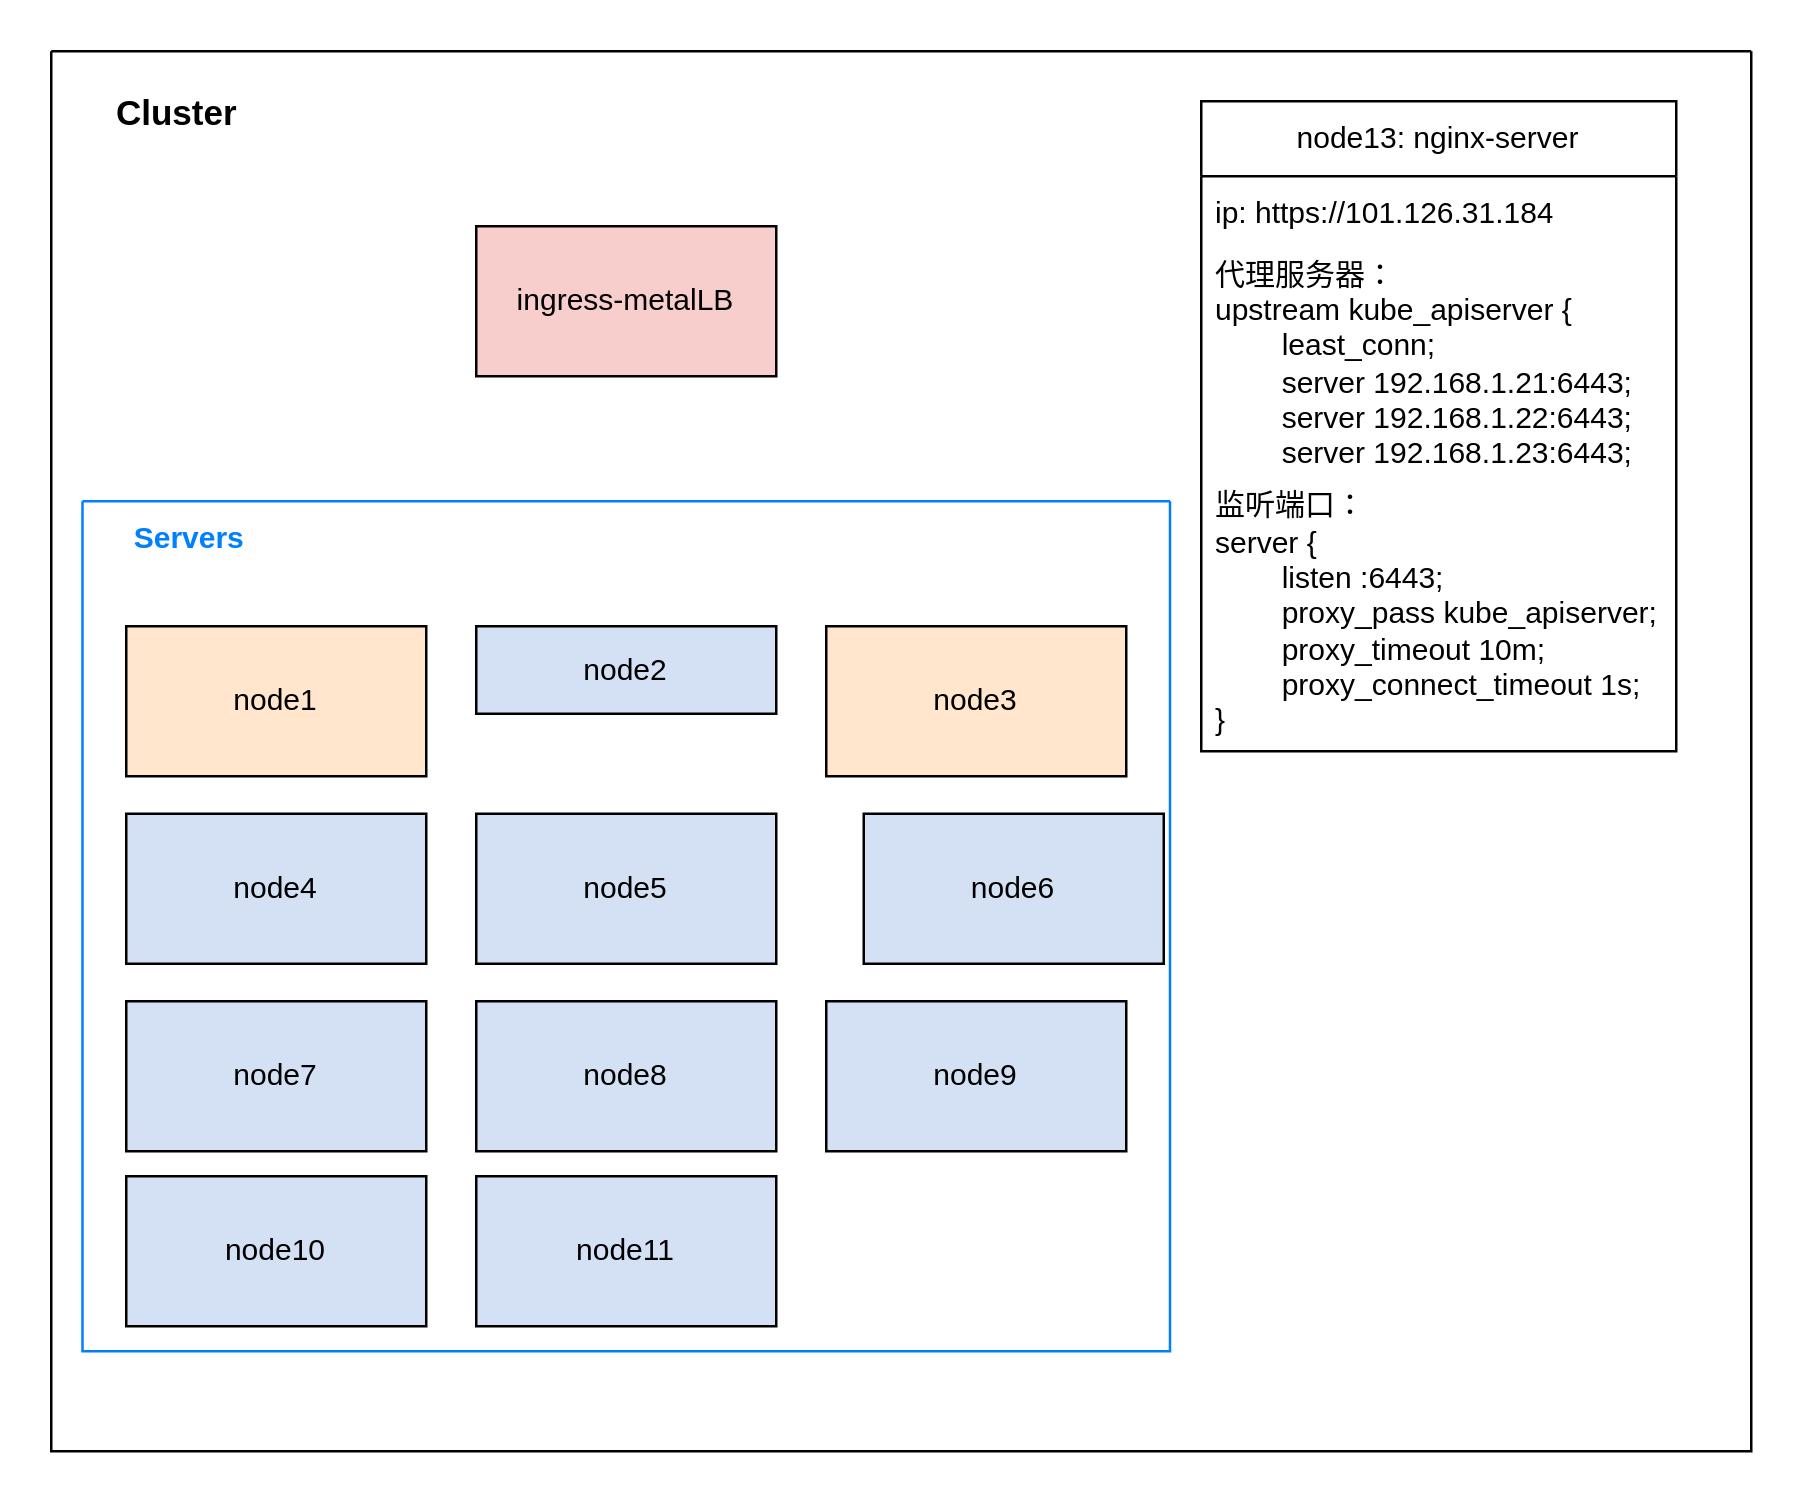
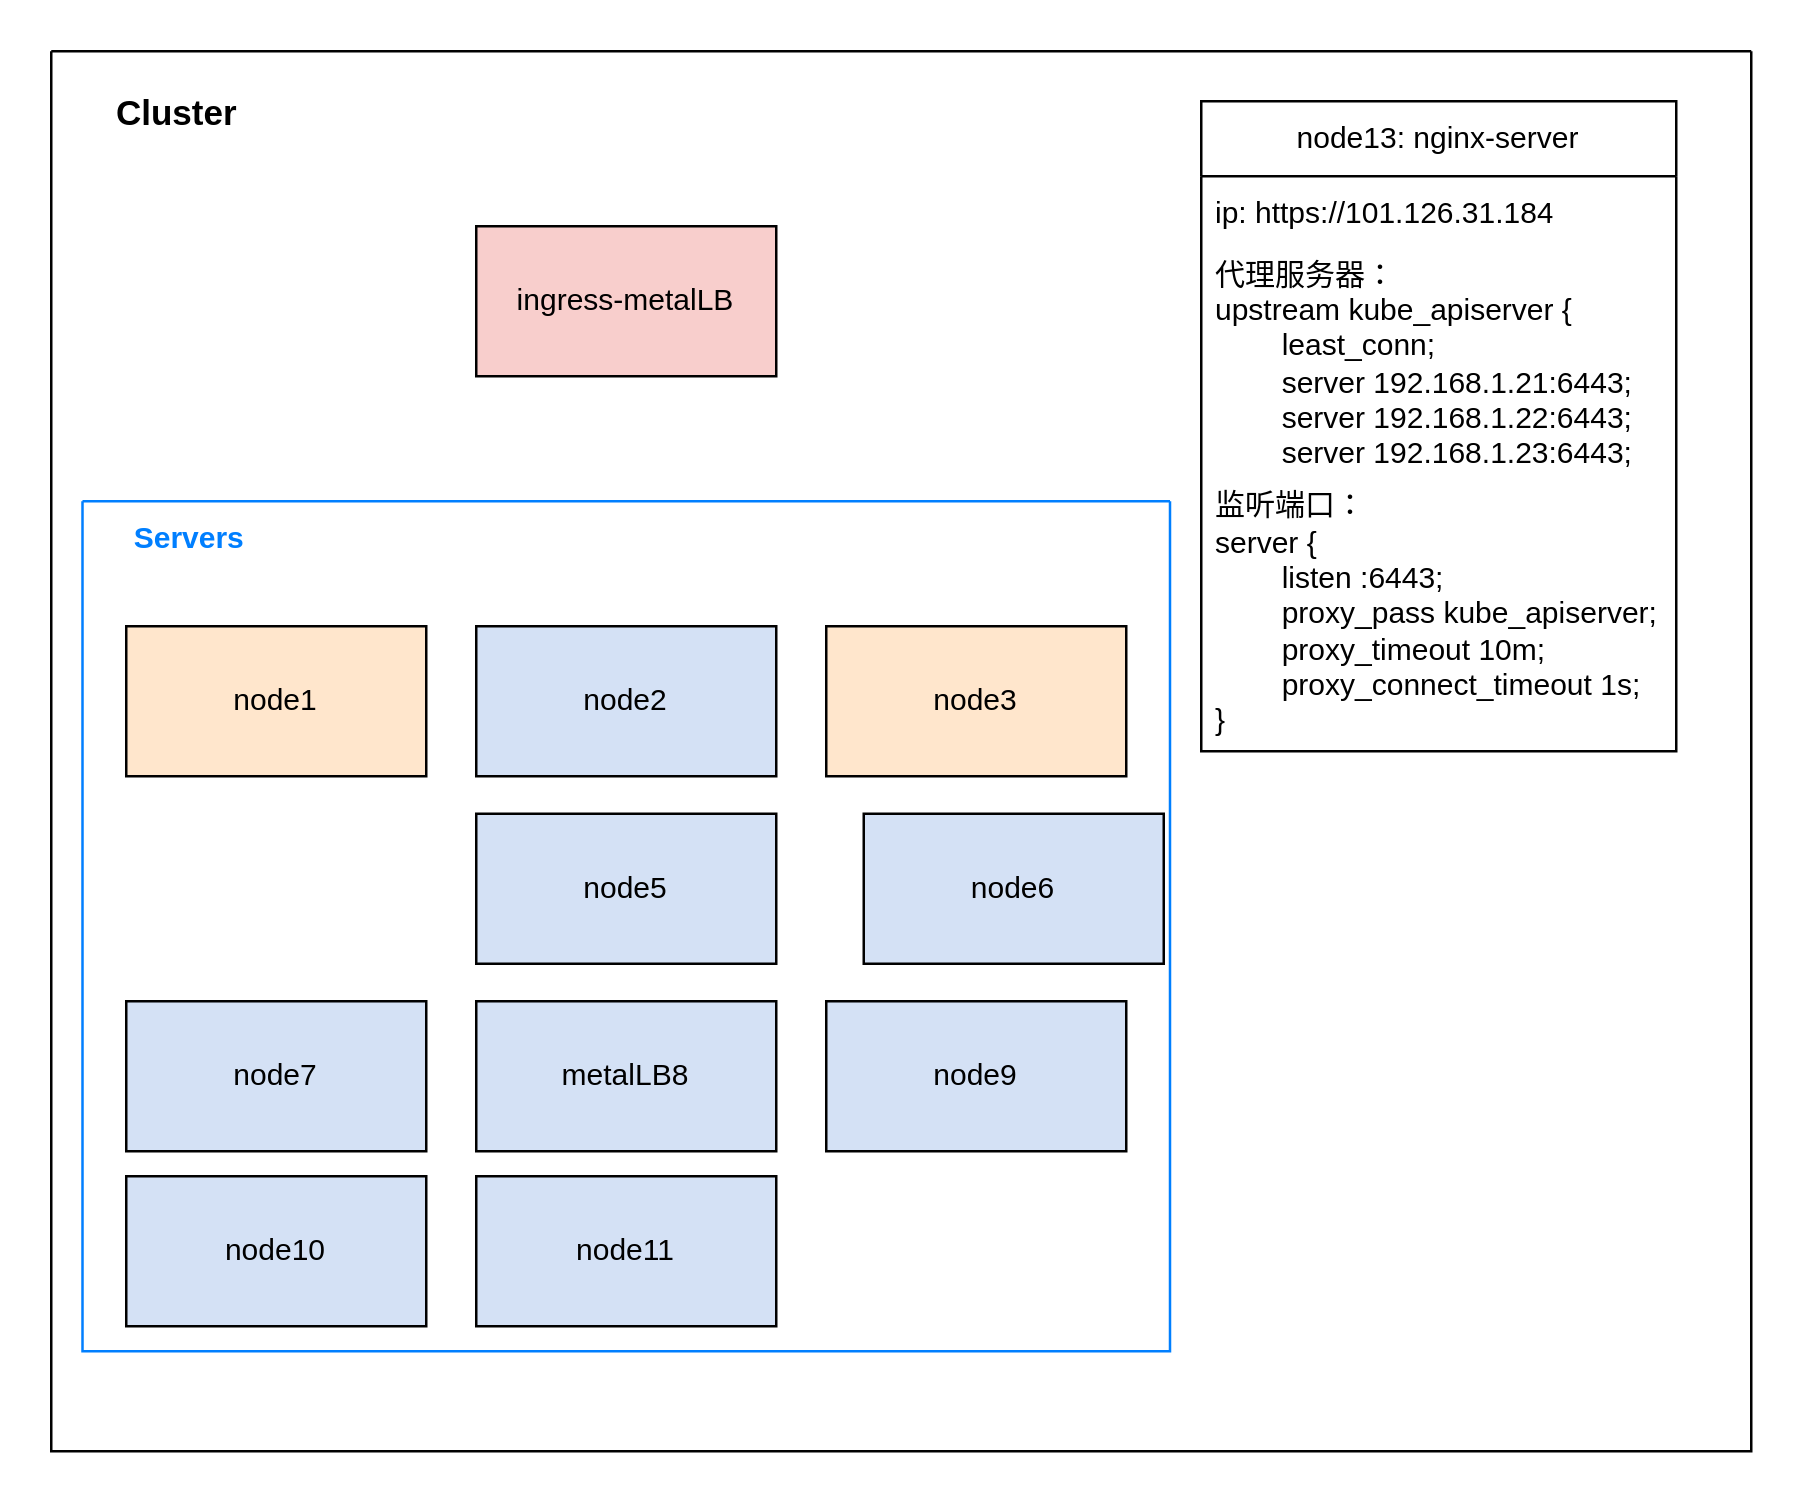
node "node2": size 300x88 -> 300x150
node "node4": removed
node "node8": label "node8" -> "metalLB8"
